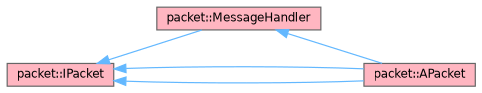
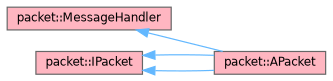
edge "packet::MessageHandler" -> "packet::IPacket": removed
